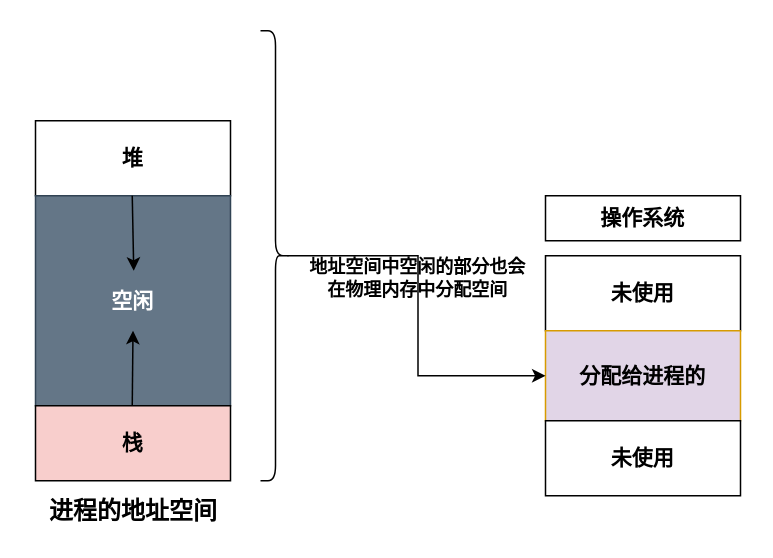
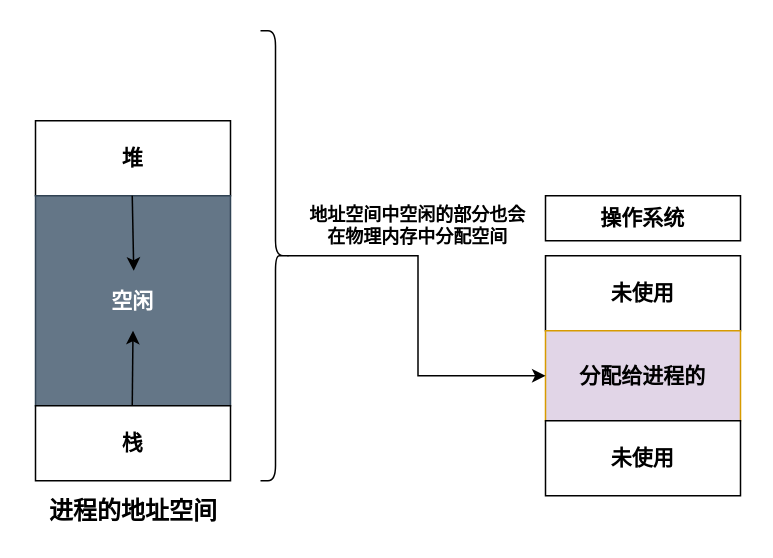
node "地址空间中空闲的部分也会在物理内存中分配空间": moved (418, 278) -> (418, 226)
node "栈": fillcolor #f8cecc -> #ffffff
